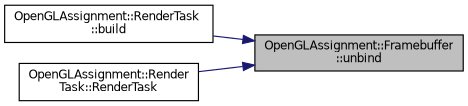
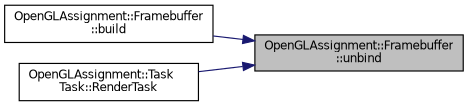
node "OpenGLAssignment::RenderTask ::build": label "OpenGLAssignment::RenderTask ::build" -> "OpenGLAssignment::Framebuffer ::build"
node "OpenGLAssignment::Render Task::RenderTask": label "OpenGLAssignment::Render Task::RenderTask" -> "OpenGLAssignment::Task Task::RenderTask"
